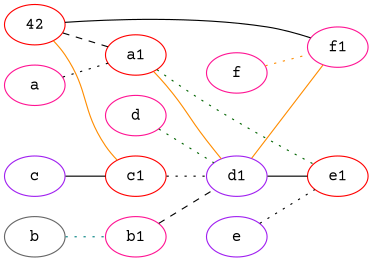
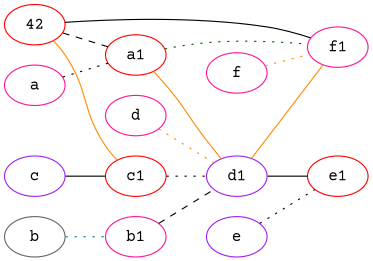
edge "a1" -- "e1": now "a1" -- "f1"
edge "d" -- "d1": color darkgreen -> darkorange
